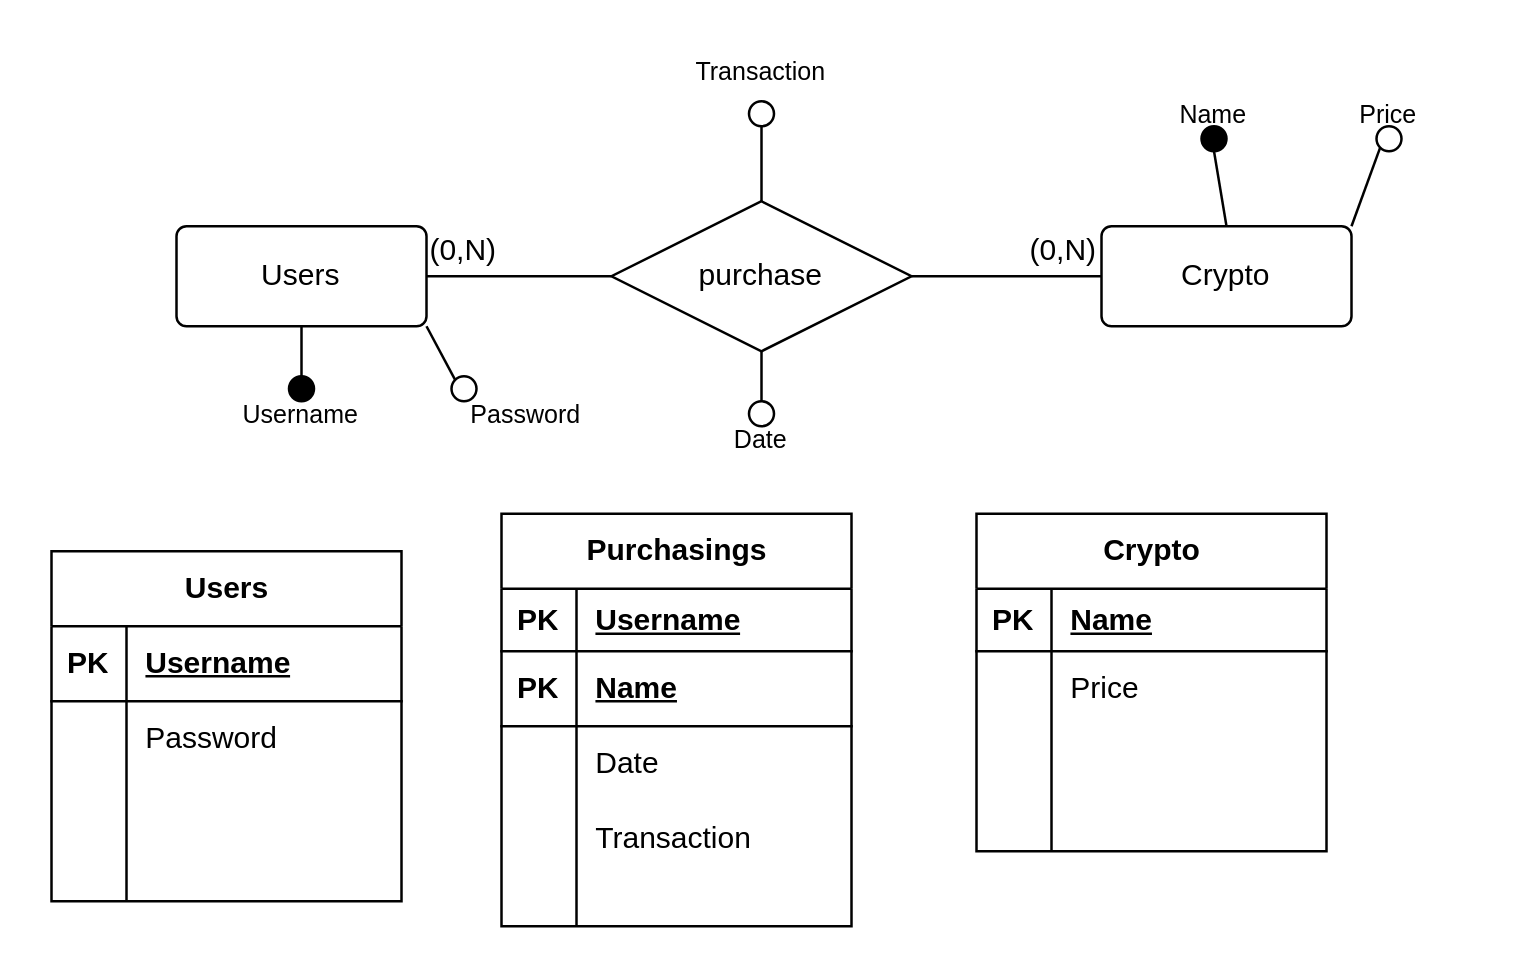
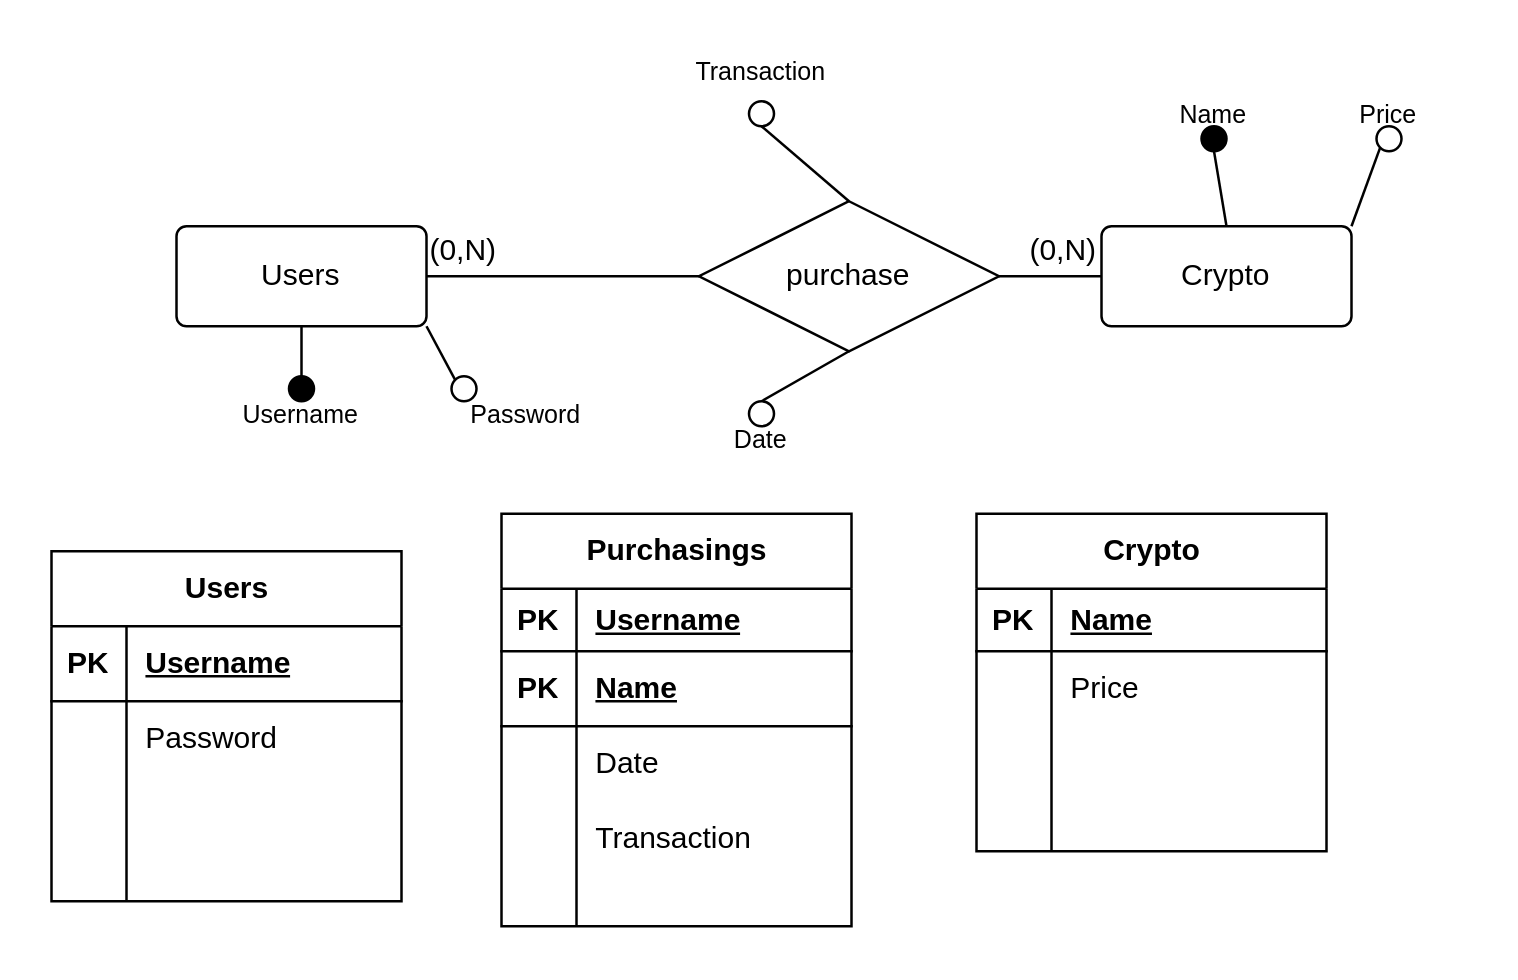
node "purchase": moved (761, 276) -> (849, 276)
